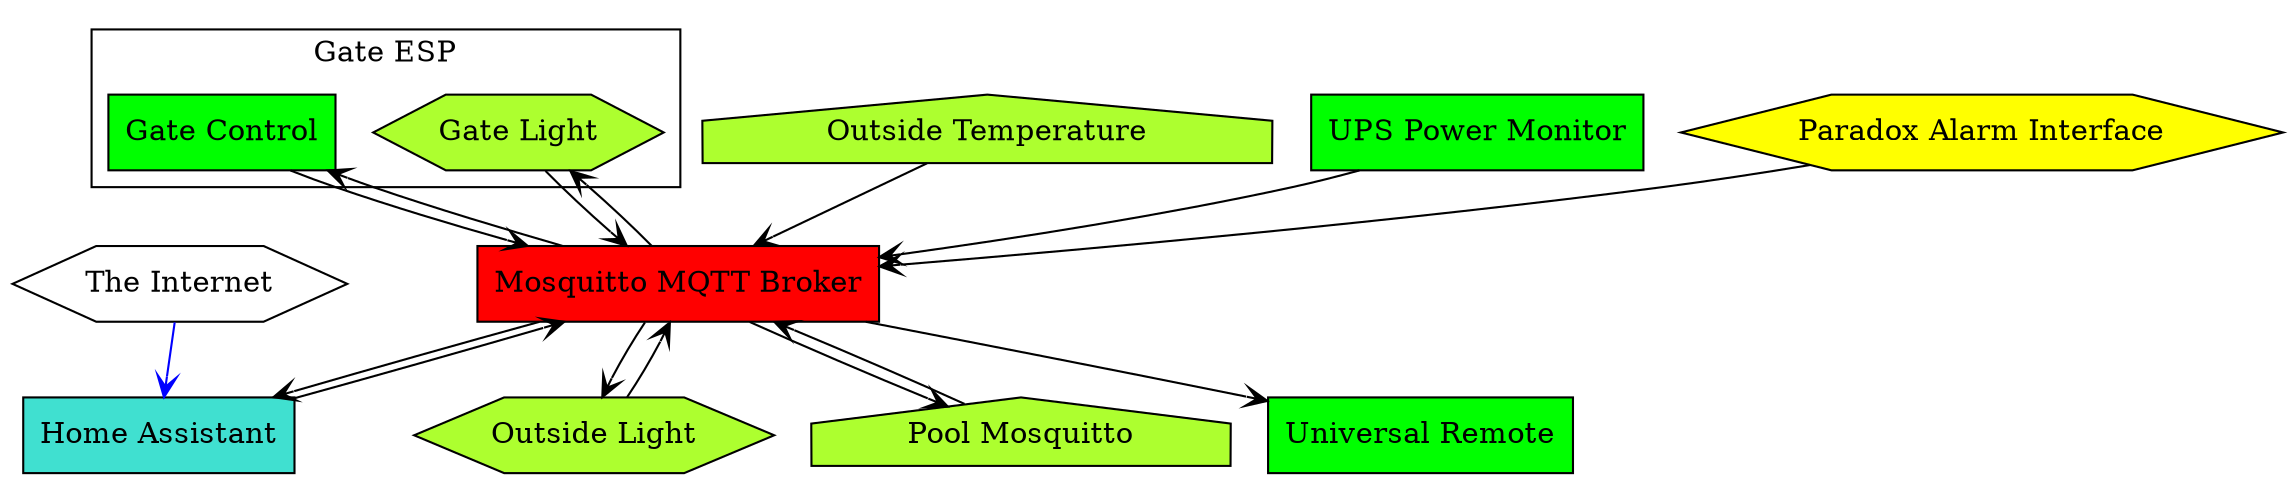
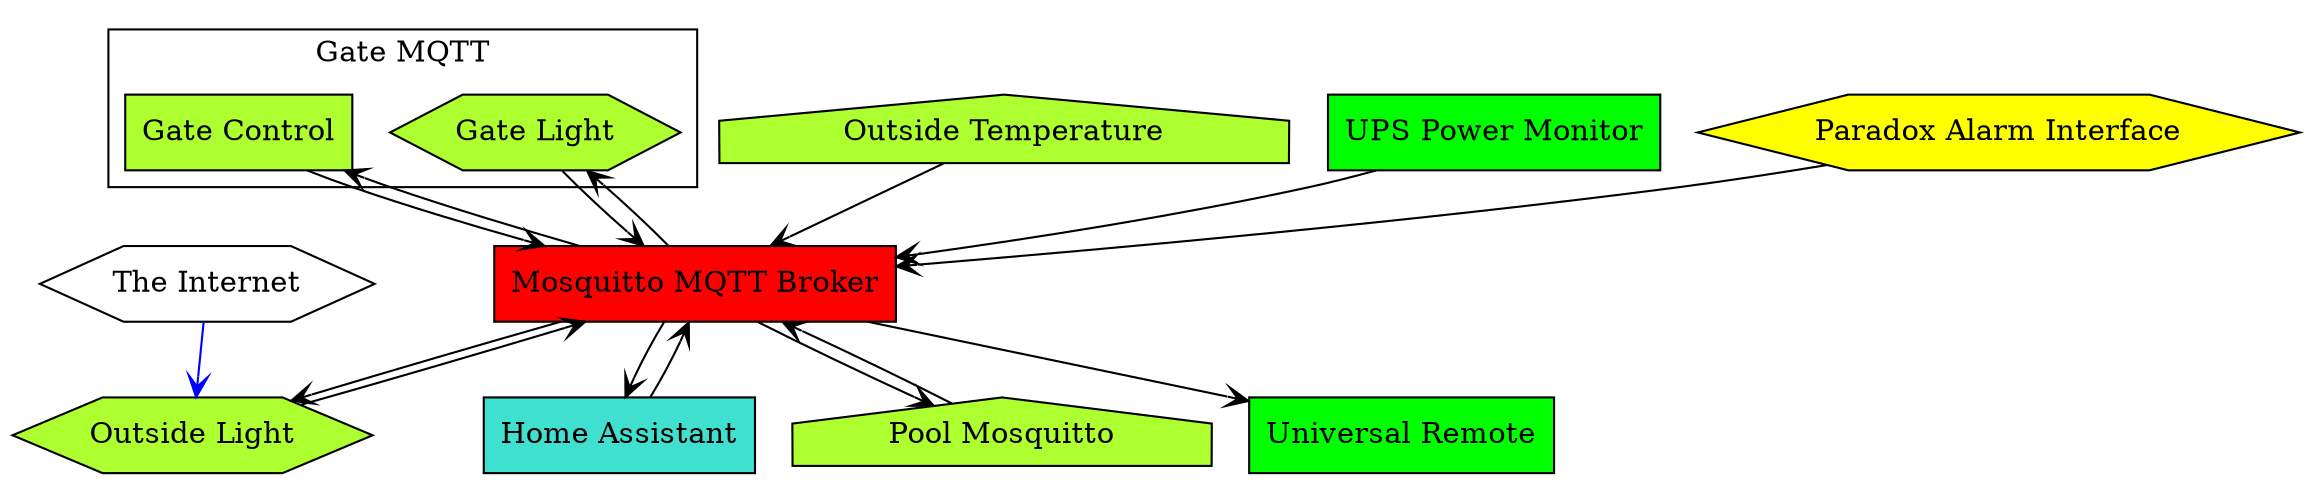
cluster "Gate ESP": label "Gate ESP" -> "Gate MQTT"
node "Gate Control": fillcolor green -> greenyellow
edge "The Internet" -> "Home Assistant": now "The Internet" -> "Outside Light"
